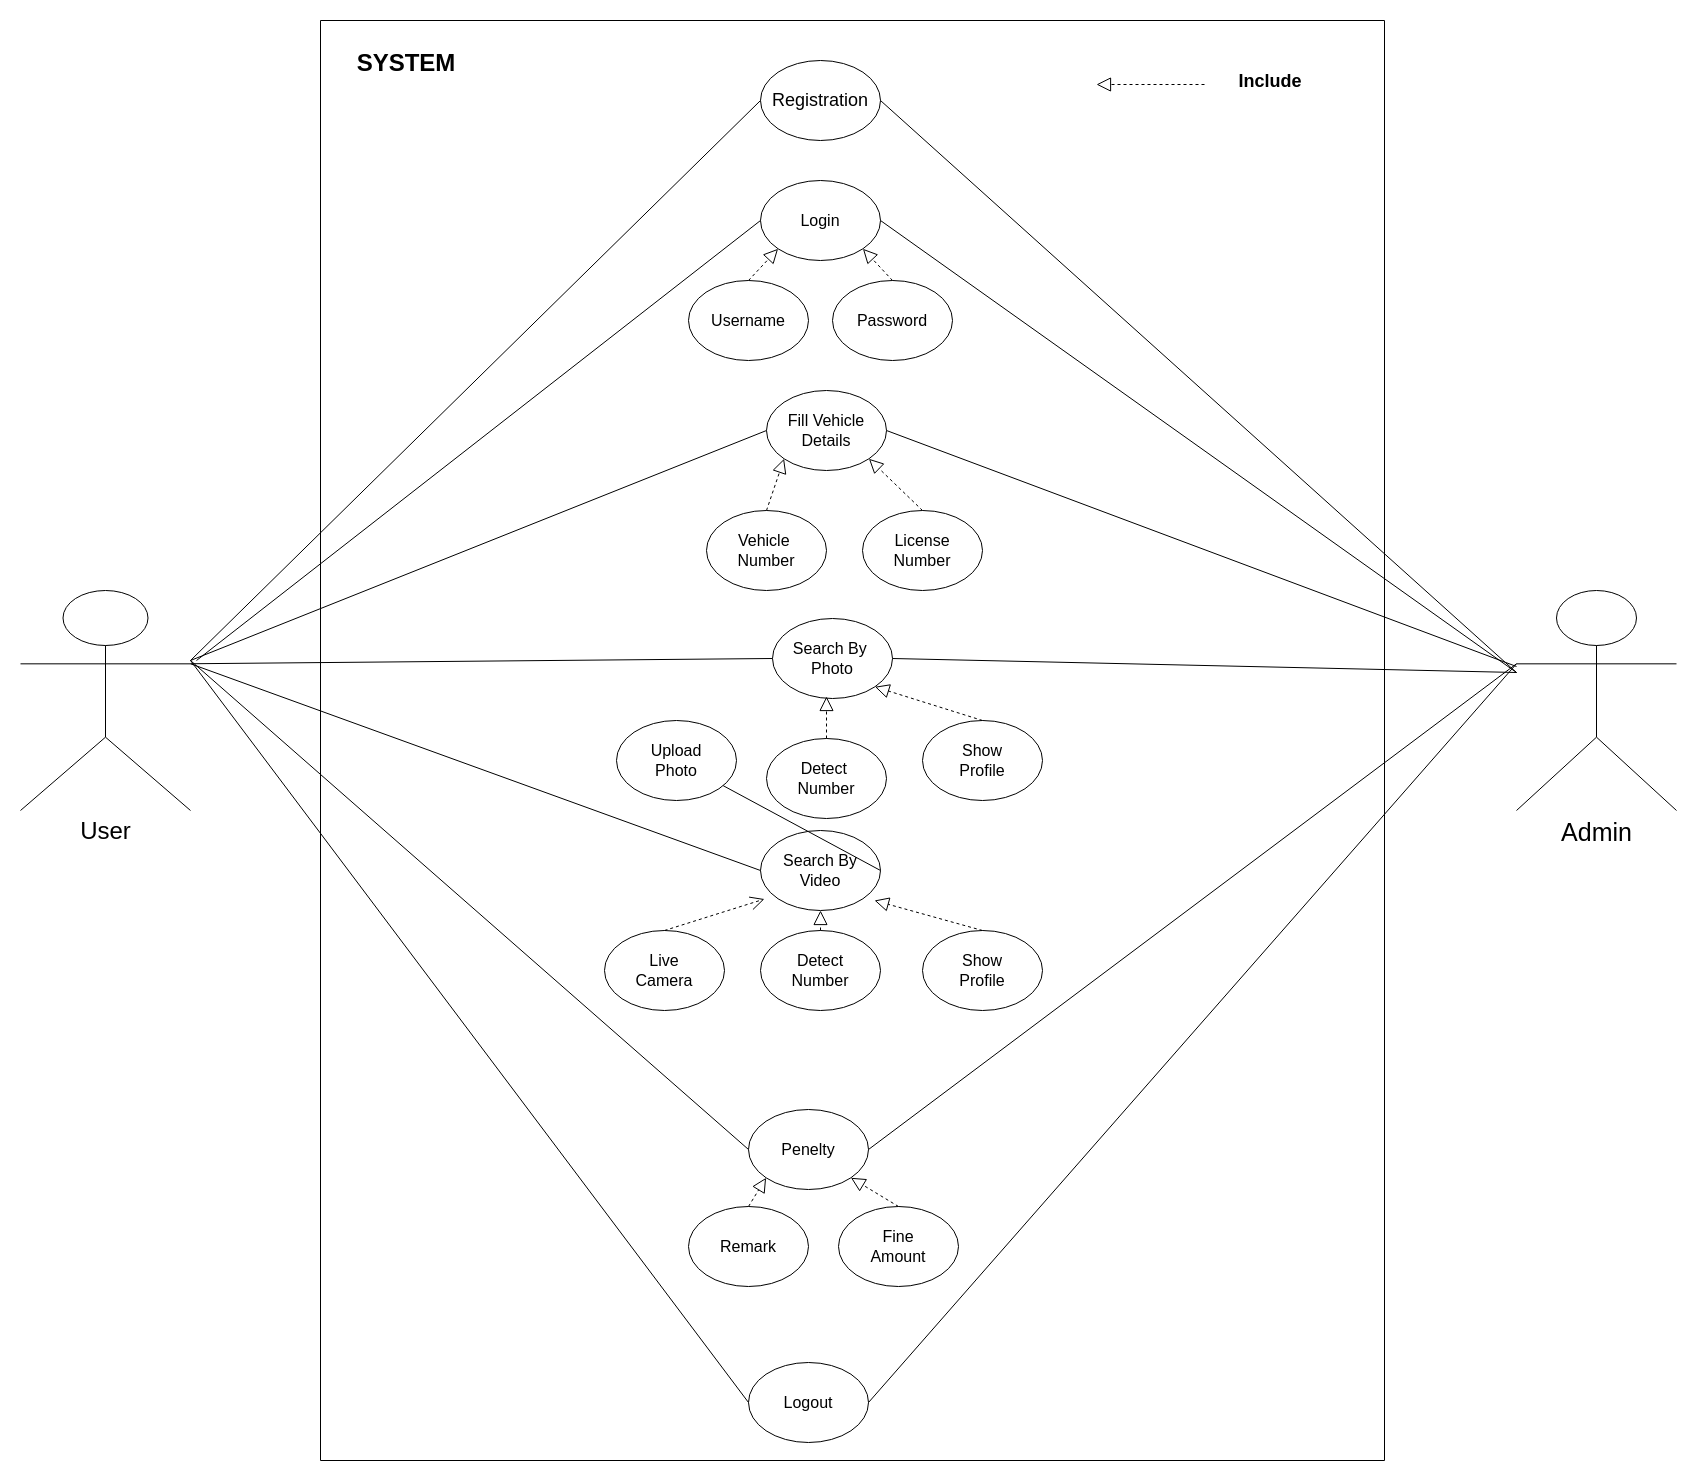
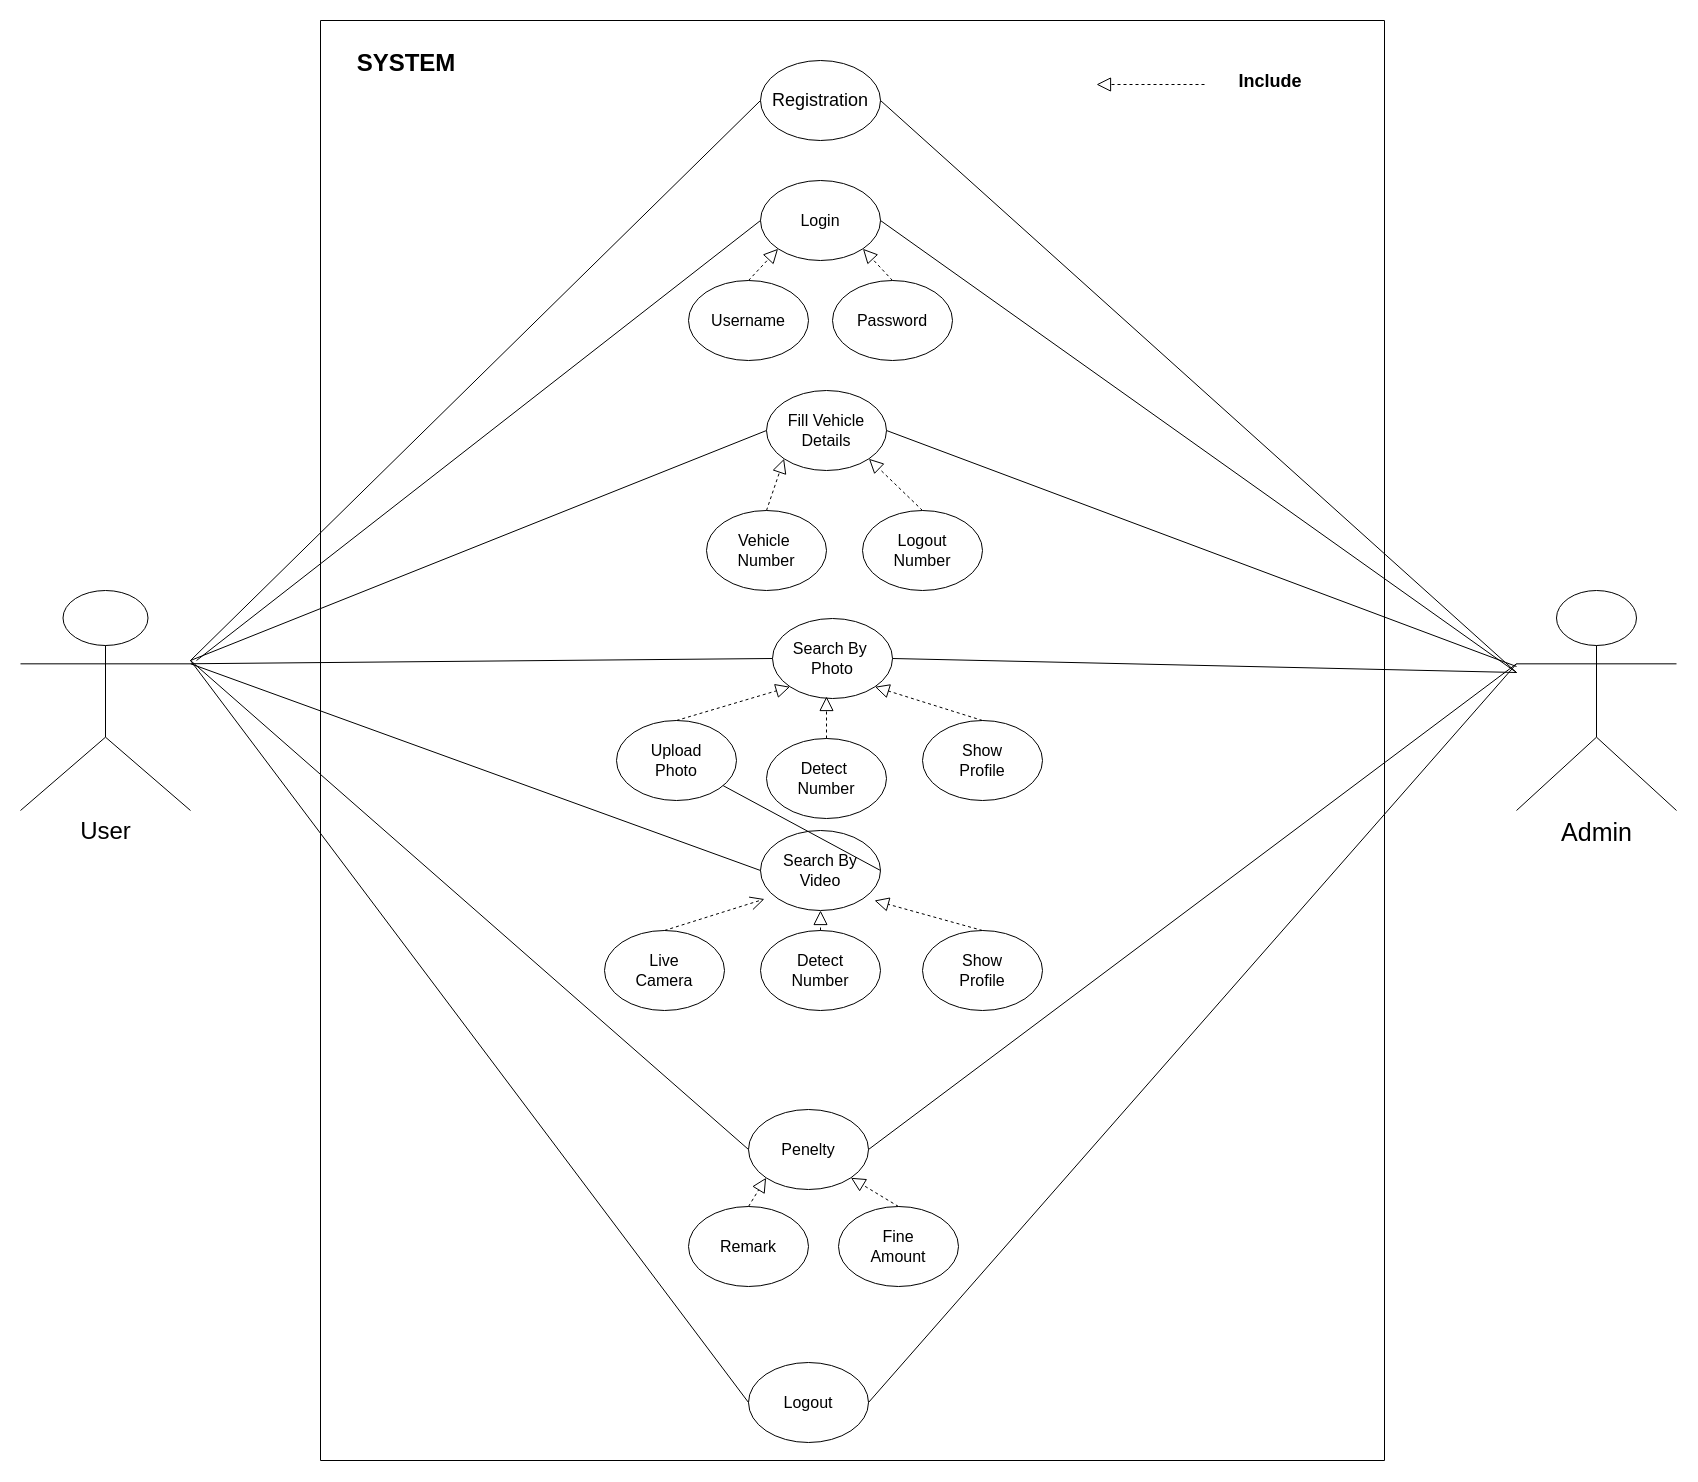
node "License Number": label "License Number" -> "Logout Number"
edge "Upload Photo" -> "Search By Photo": added
